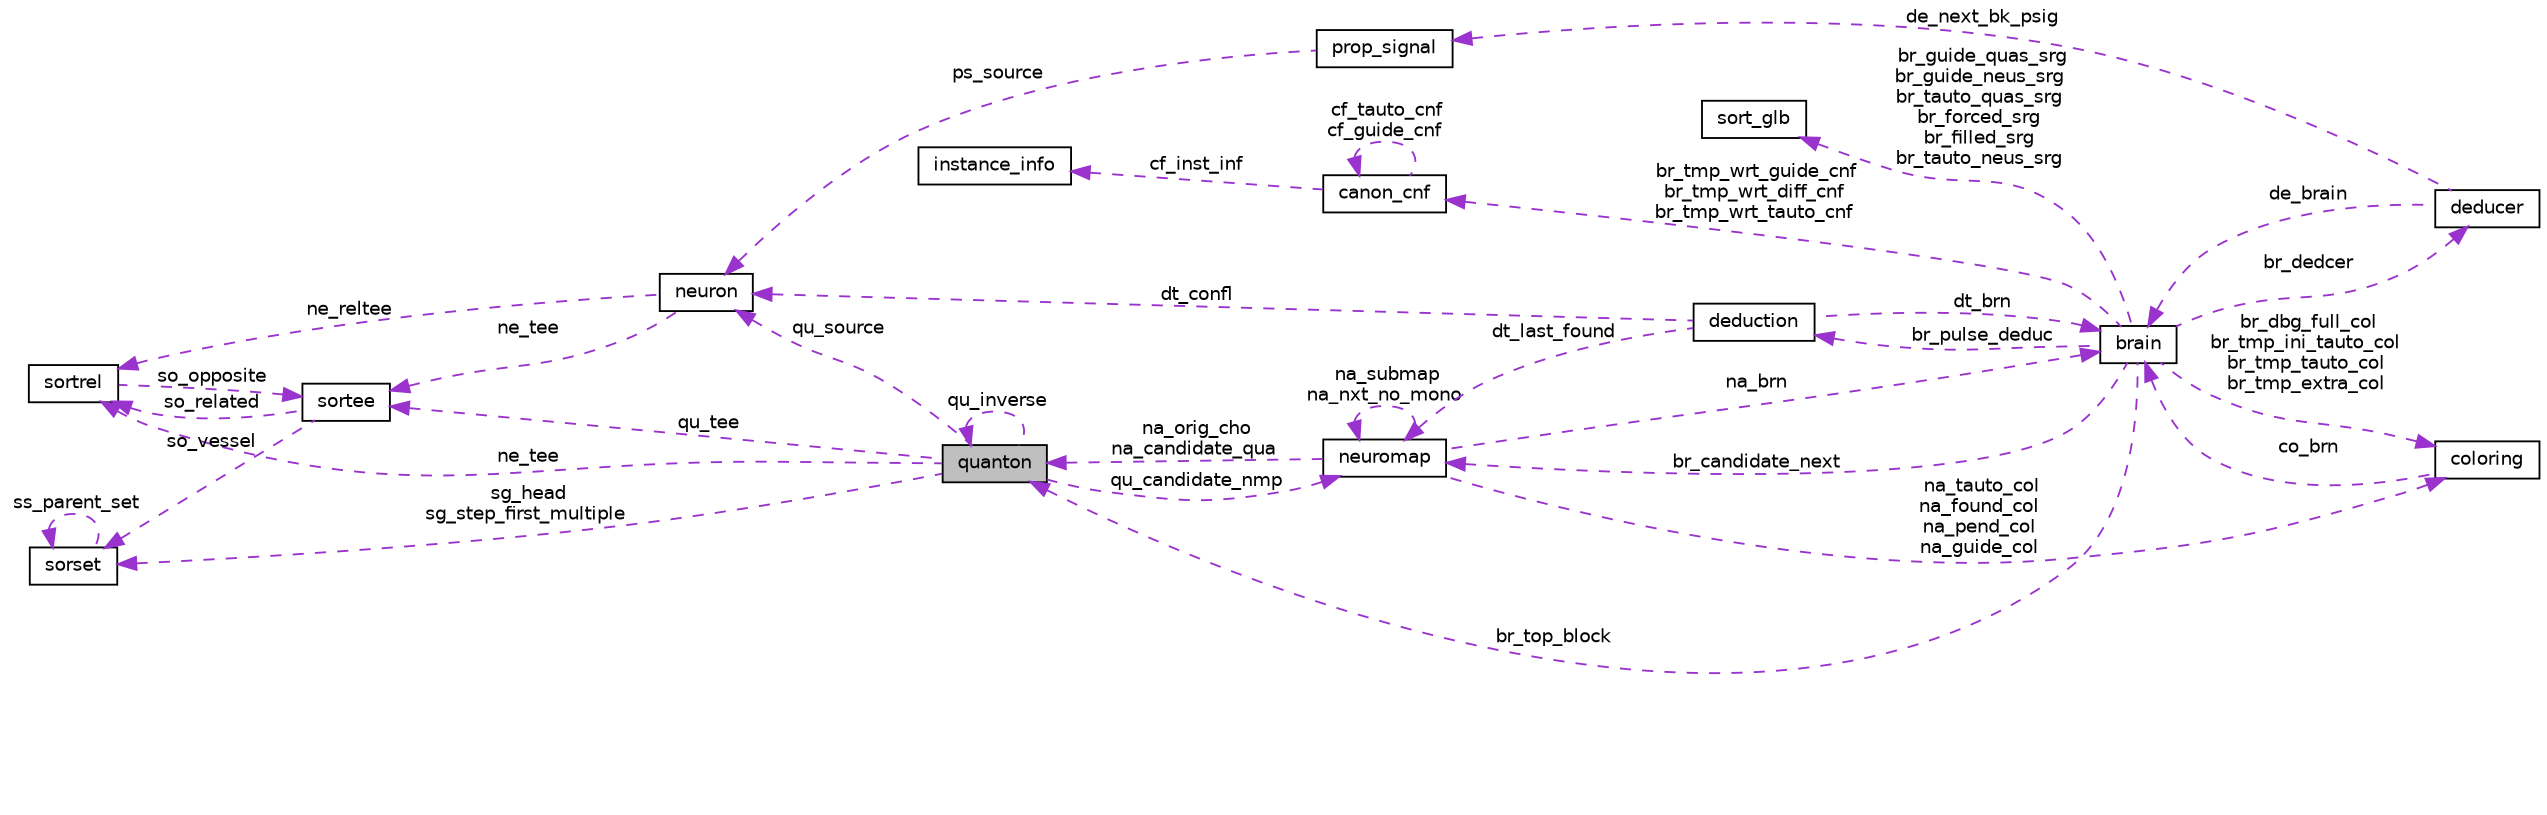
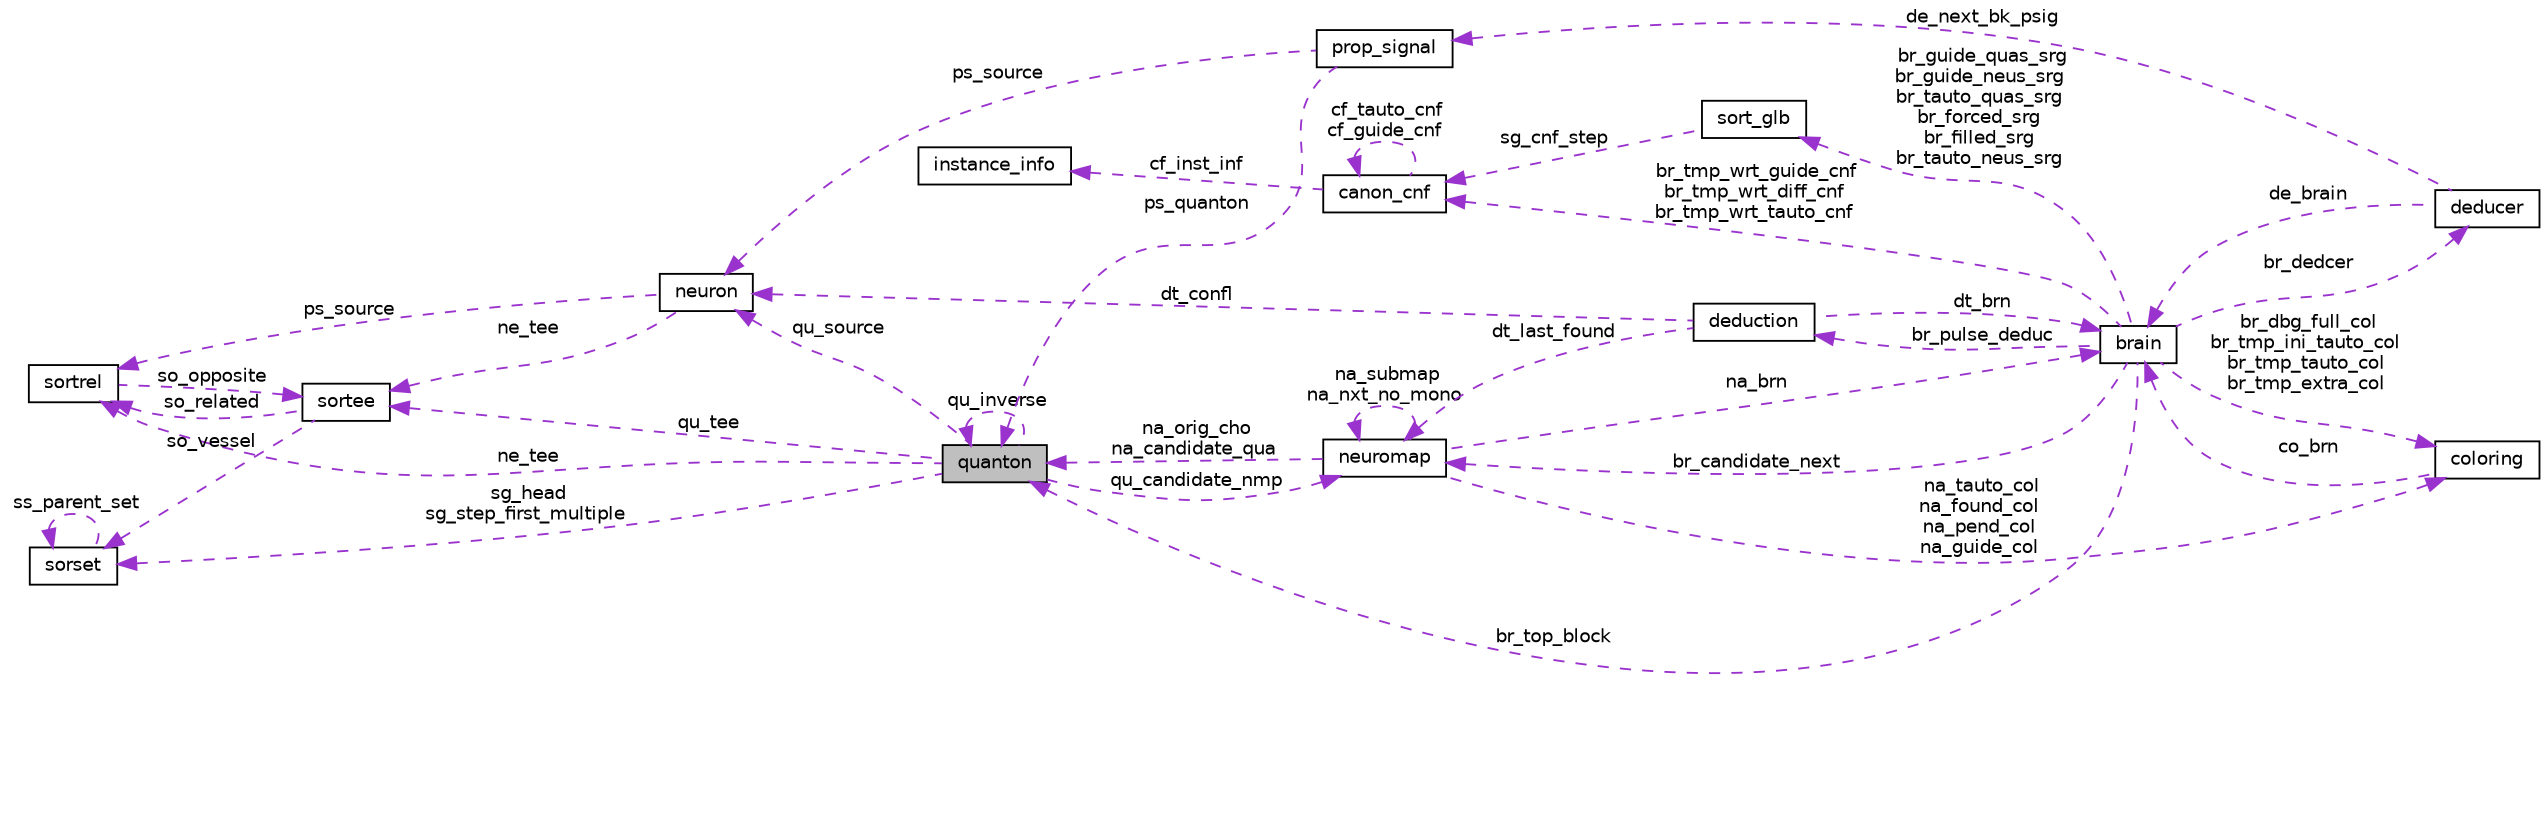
edge "sort_glb" -> "canon_cnf": added, label "sg_cnf_step"
edge "prop_signal" -> "quanton": added, label "ps_quanton"
edge "neuron" -> "sortrel": label " ne_reltee" -> " ps_source"
